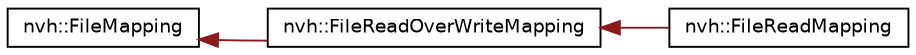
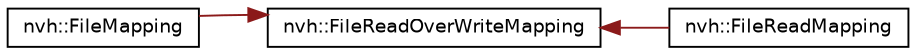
edge "nvh::FileReadOverWriteMapping" -> "nvh::FileMapping": reversed
